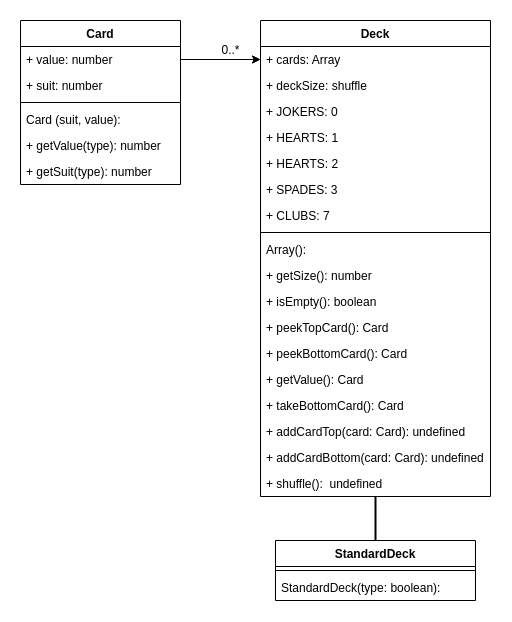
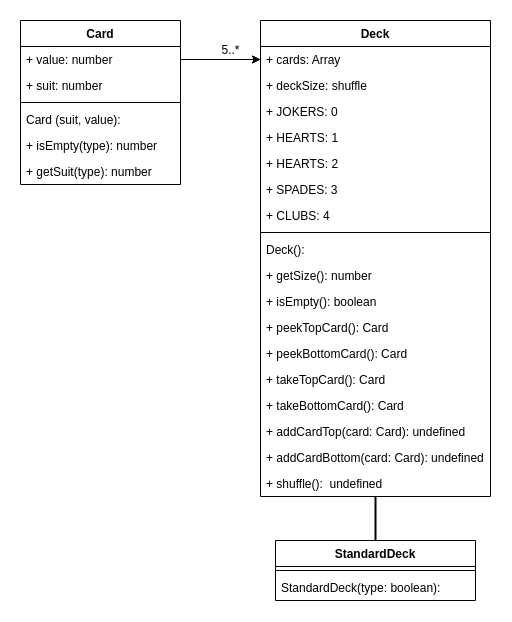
node "0..*": label "0..*" -> "5..*"
node "+ getValue(type): number": label "+ getValue(type): number" -> "+ isEmpty(type): number"
node "+ CLUBS: 7": label "+ CLUBS: 7" -> "+ CLUBS: 4"
node "Array():": label "Array():" -> "Deck():"
node "+ getValue(): Card": label "+ getValue(): Card" -> "+ takeTopCard(): Card"
